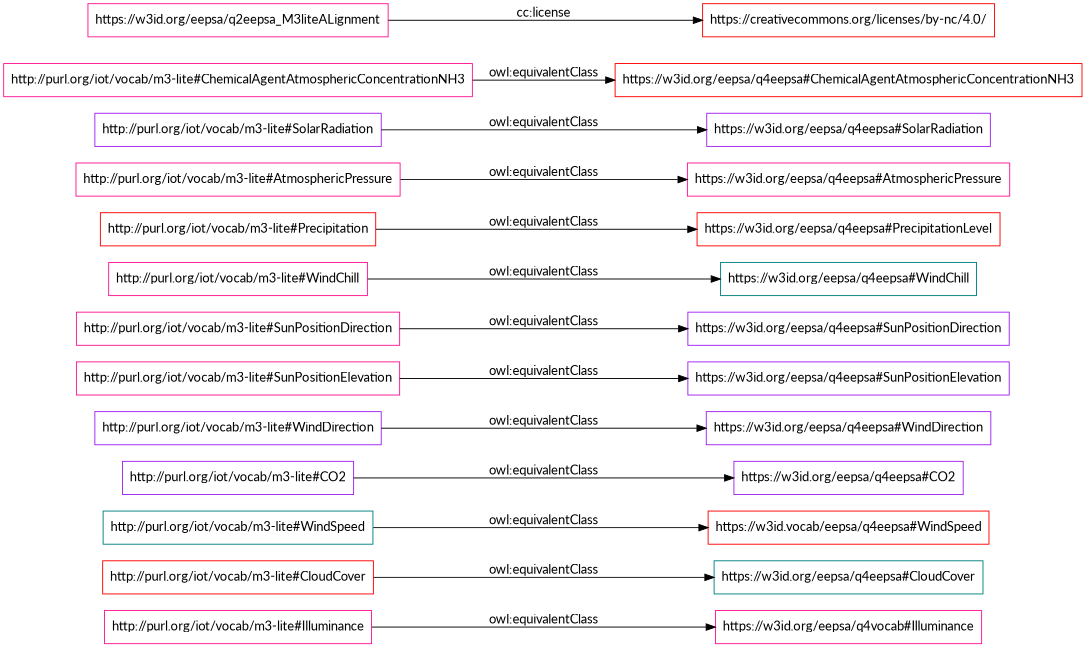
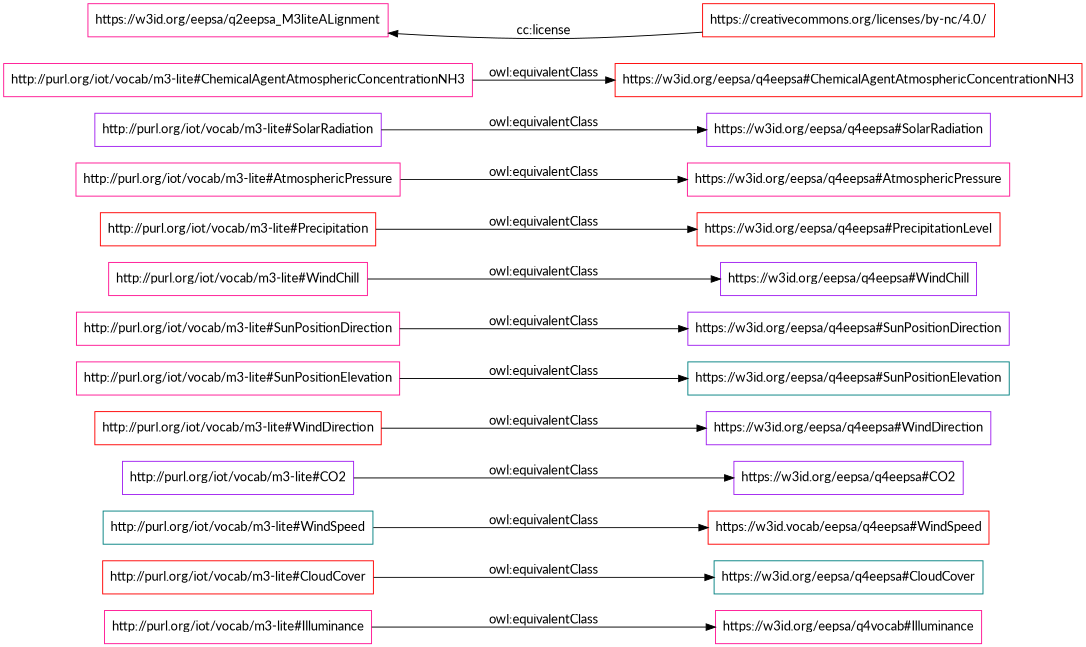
edge "https://w3id.org/eepsa/q2eepsa_M3liteALignment" -> "https://creativecommons.org/licenses/by-nc/4.0/": reversed
node "https://w3id.org/eepsa/q4eepsa#WindChill": color teal -> purple
node "https://w3id.org/eepsa/q4eepsa#SunPositionElevation": color purple -> teal
node "http://purl.org/iot/vocab/m3-lite#WindDirection": color purple -> red
